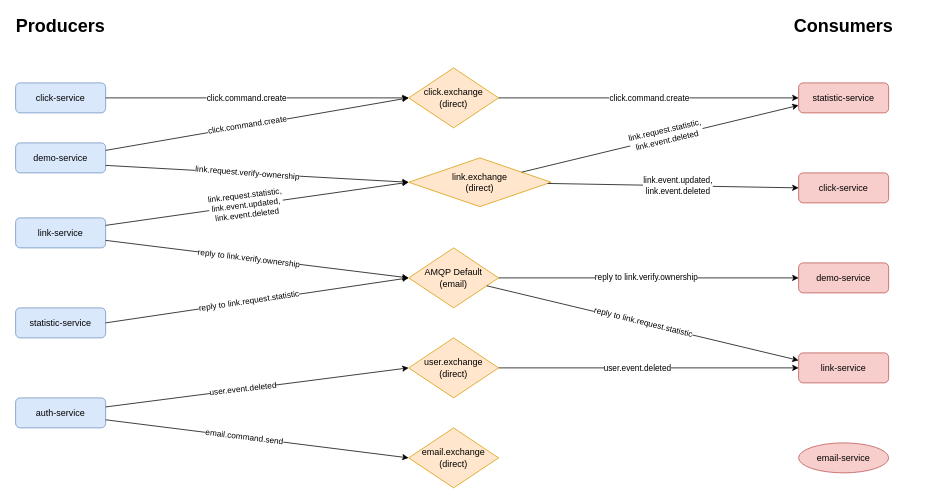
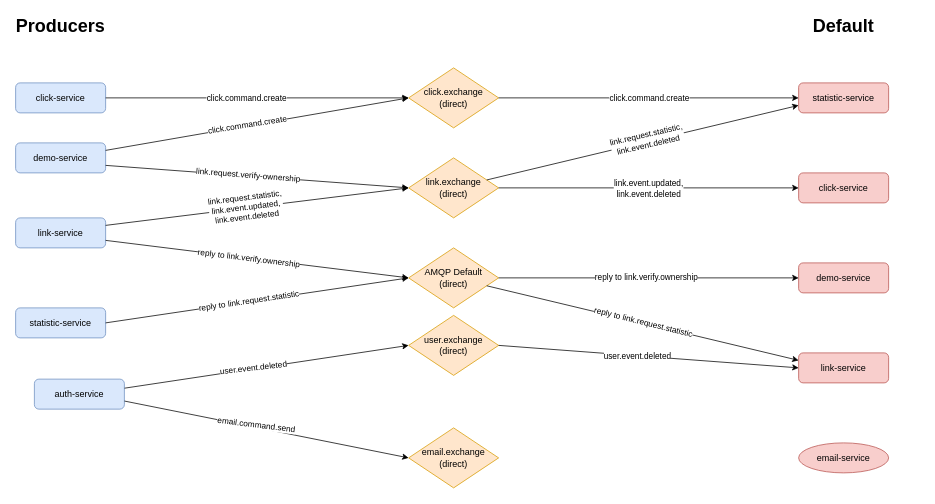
node "Consumers": label "Consumers" -> "Default"
node "link.exchange (direct)": size 143x49 -> 90x60
node "AMQP Default (email)": label "AMQP Default (email)" -> "AMQP Default (direct)"
node "user.exchange (direct)": moved (453, 368) -> (453, 345)
node "auth-service": moved (60, 413) -> (79, 394)
